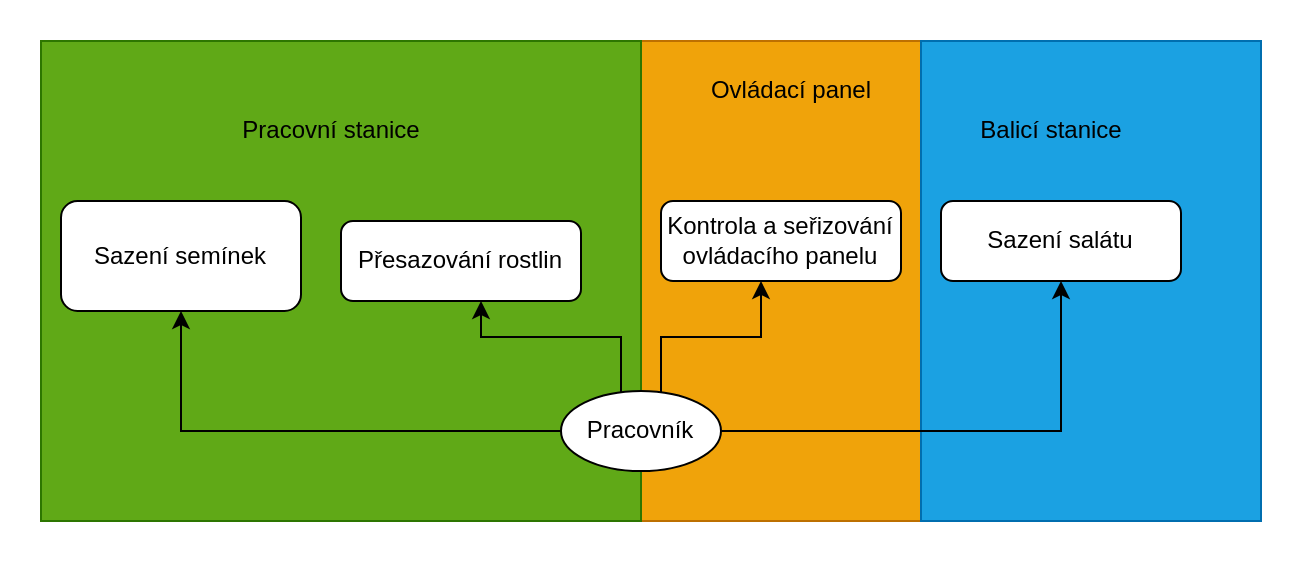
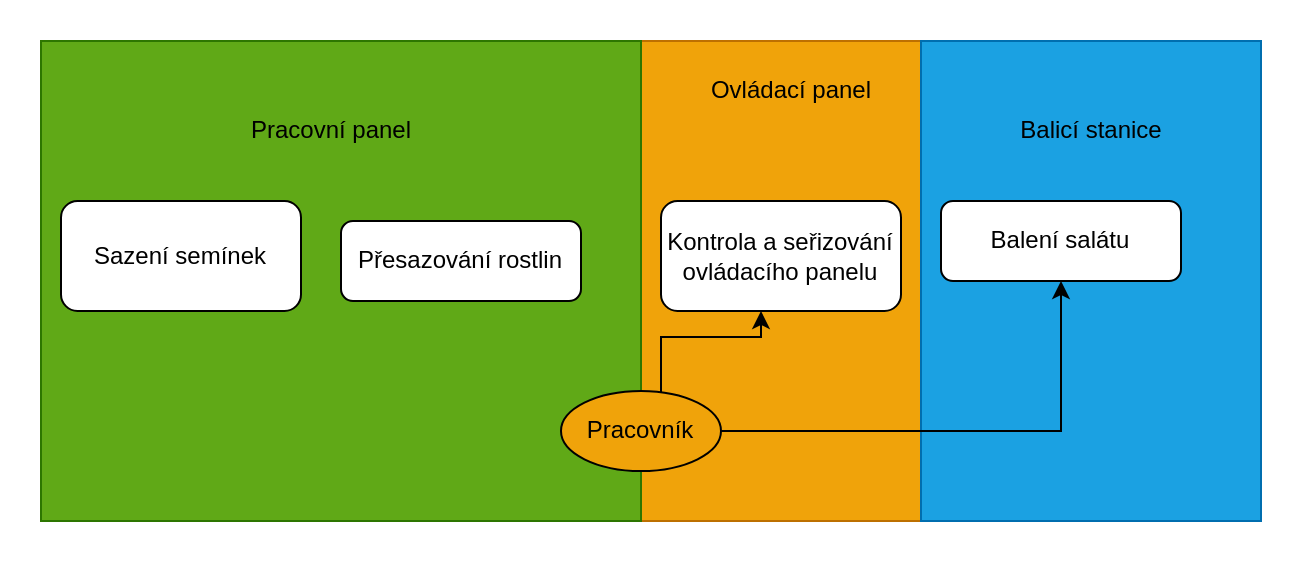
node "Pracovní stanice": label "Pracovní stanice" -> "Pracovní panel"
node "Balicí stanice": moved (1051, 131) -> (1091, 131)
node "Kontrola a seřizování ovládacího panelu": size 240x80 -> 240x110
node "Sazení salátu": label "Sazení salátu" -> "Balení salátu"
edge "Pracovník" -> "Přesazování rostlin": removed
edge "Pracovník" -> "Sazení semínek": removed
node "Pracovník": fillcolor #ffffff -> #f0a30a
